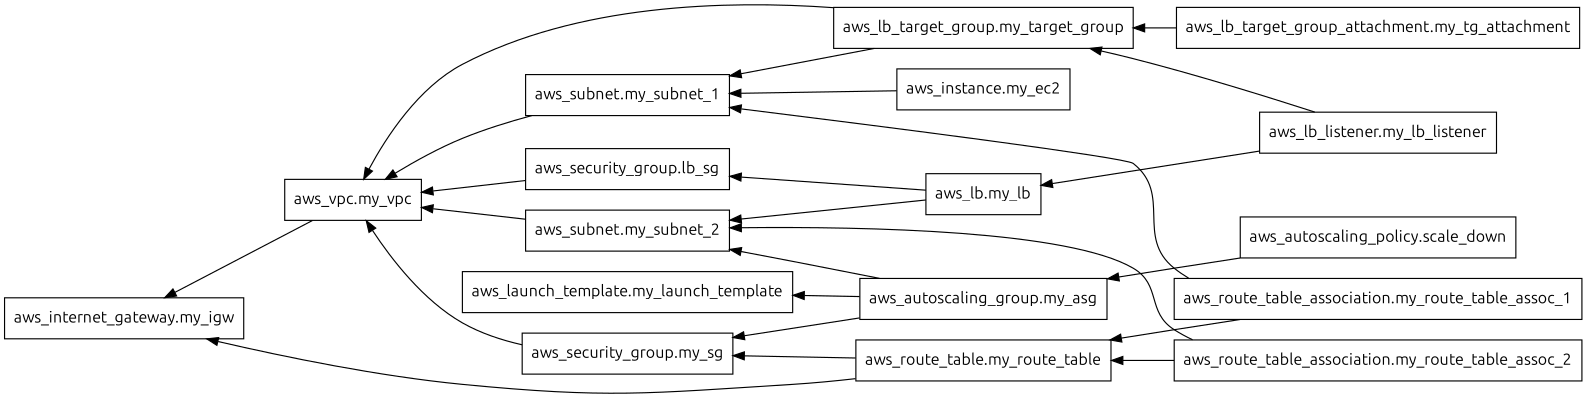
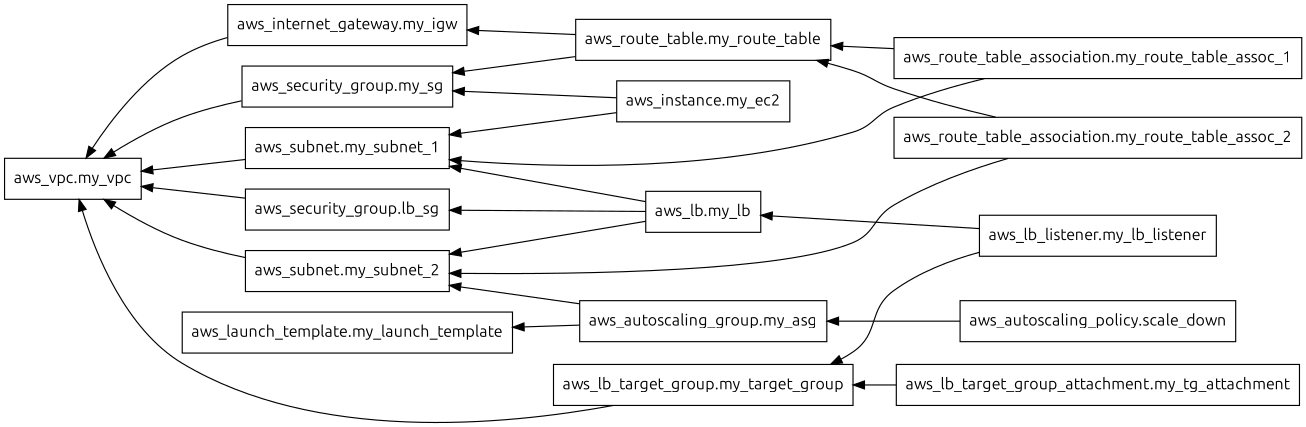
edge "aws_lb_target_group.my_target_group" -> "aws_subnet.my_subnet_1": now "aws_lb.my_lb" -> "aws_subnet.my_subnet_1"
edge "aws_vpc.my_vpc" -> "aws_internet_gateway.my_igw": reversed
edge "aws_autoscaling_group.my_asg" -> "aws_security_group.my_sg": now "aws_instance.my_ec2" -> "aws_security_group.my_sg"
